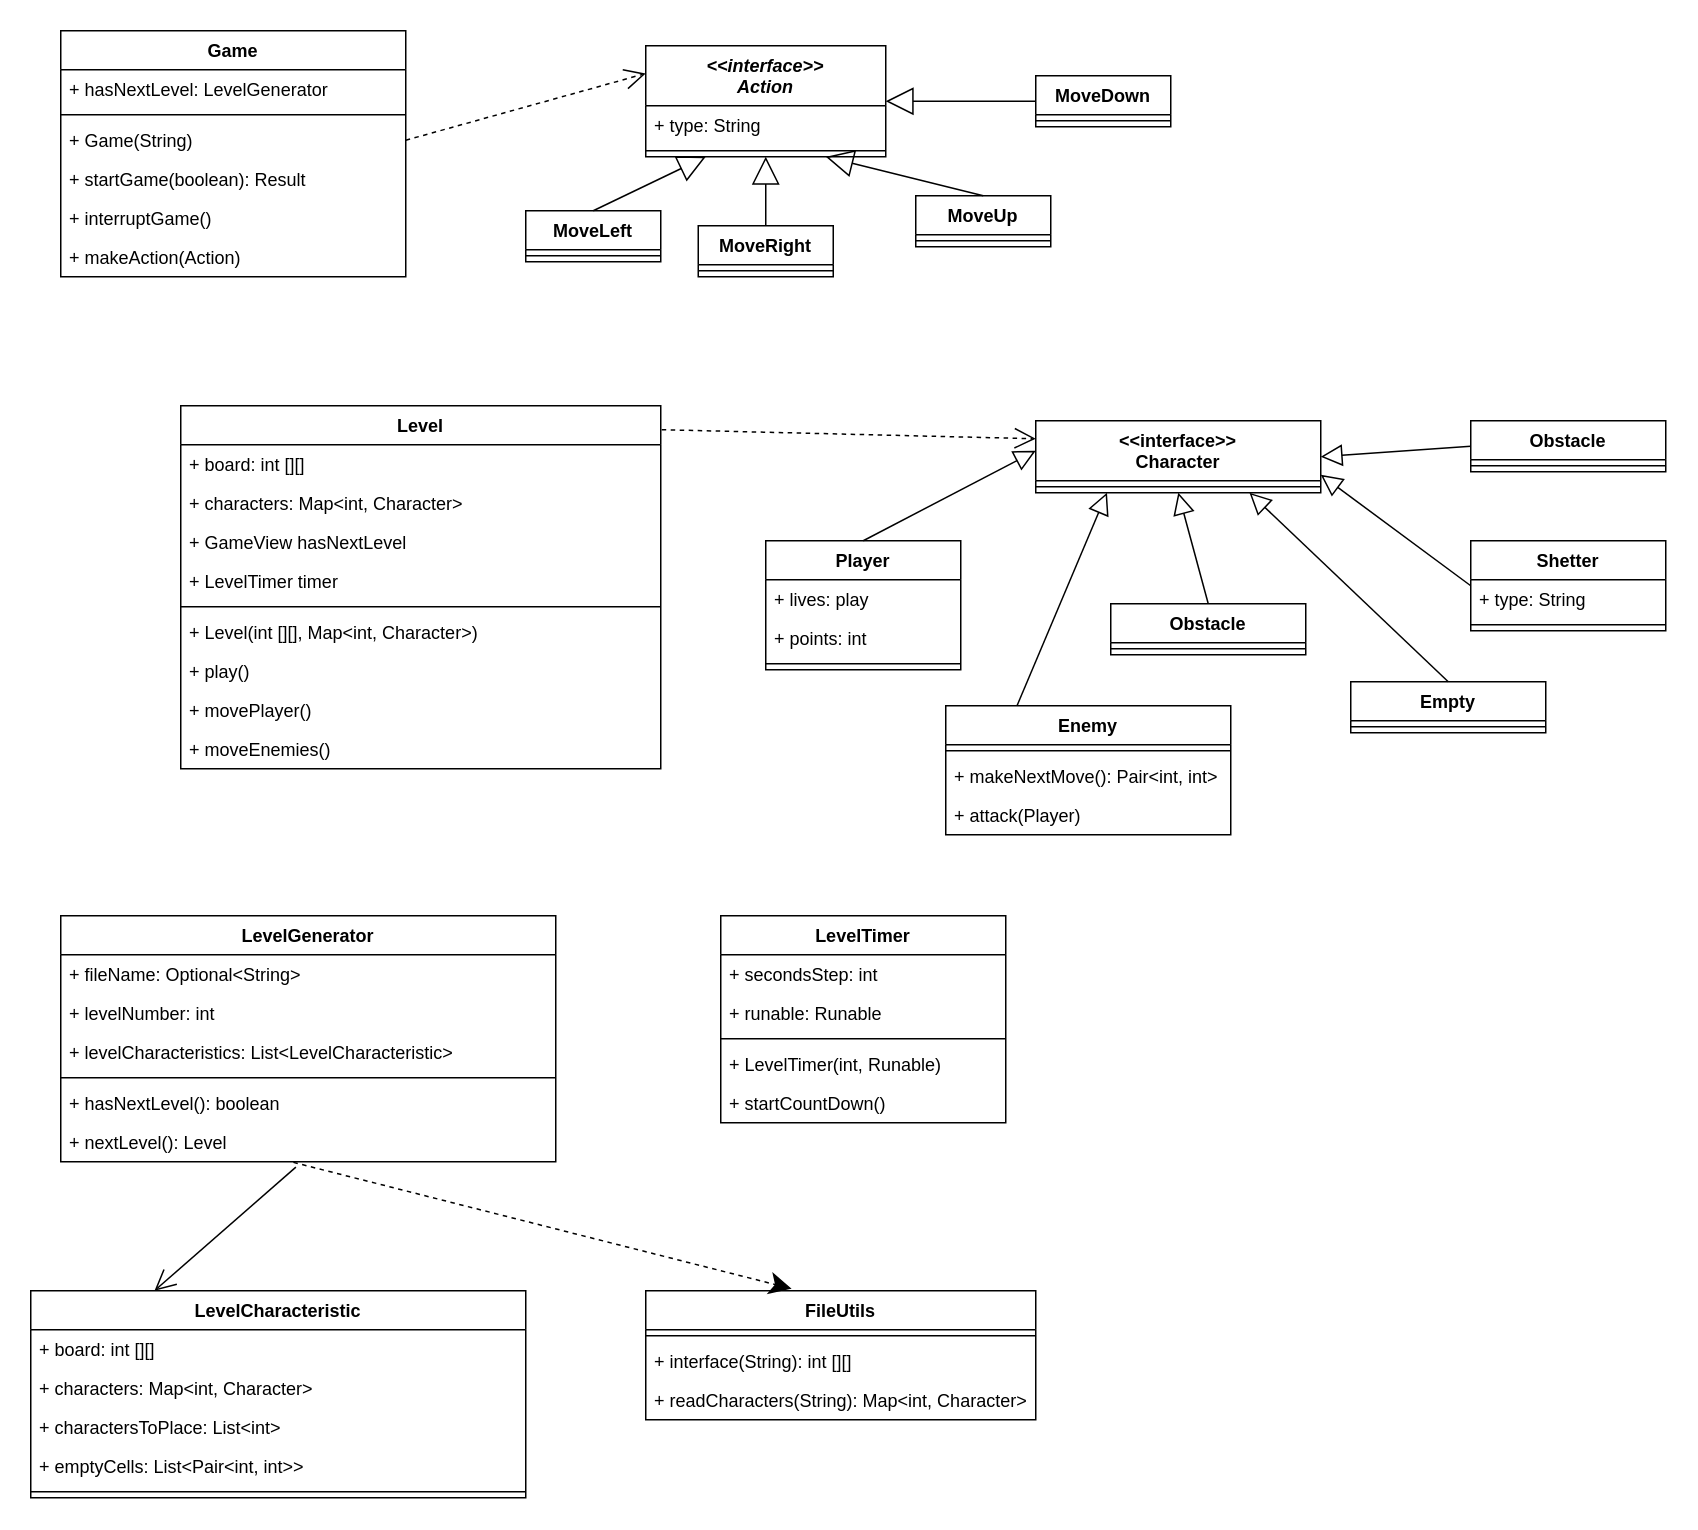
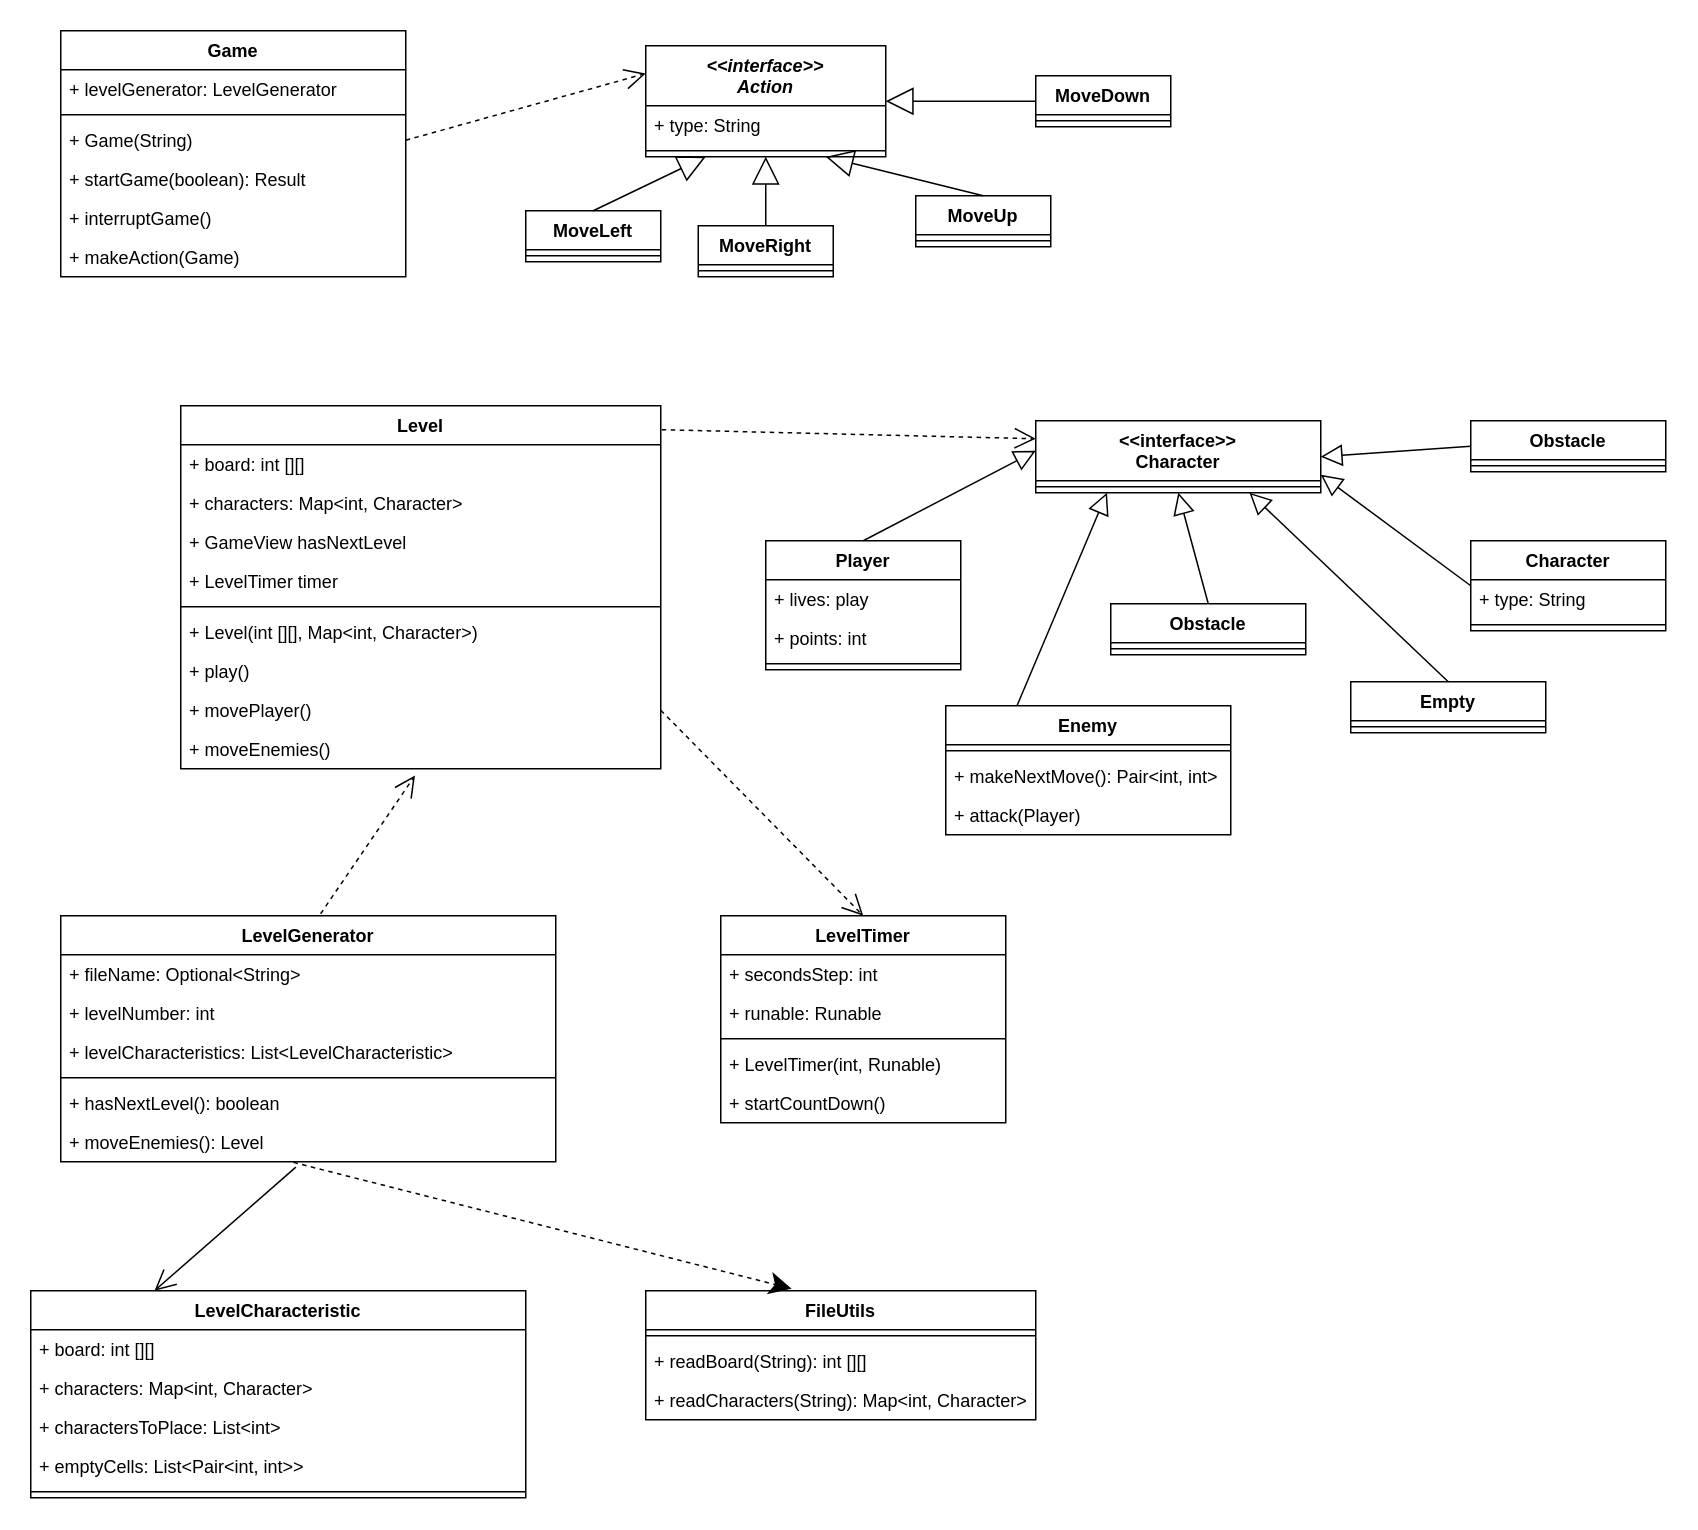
node "+ hasNextLevel: LevelGenerator": label "+ hasNextLevel: LevelGenerator" -> "+ levelGenerator: LevelGenerator"
node "+ makeAction(Action)": label "+ makeAction(Action)" -> "+ makeAction(Game)"
node "Shetter": label "Shetter" -> "Character"
edge "+ movePlayer()" -> "LevelTimer": added
edge "LevelGenerator" -> "+ moveEnemies()": added
node "+ nextLevel(): Level": label "+ nextLevel(): Level" -> "+ moveEnemies(): Level"
node "+ interface(String): int [][]": label "+ interface(String): int [][]" -> "+ readBoard(String): int [][]"
